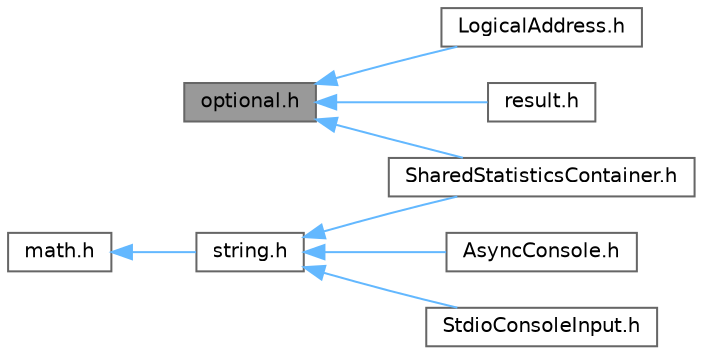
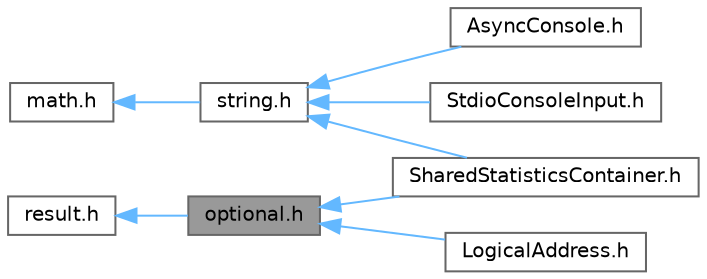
edge "result.h" -> "optional.h": reversed
